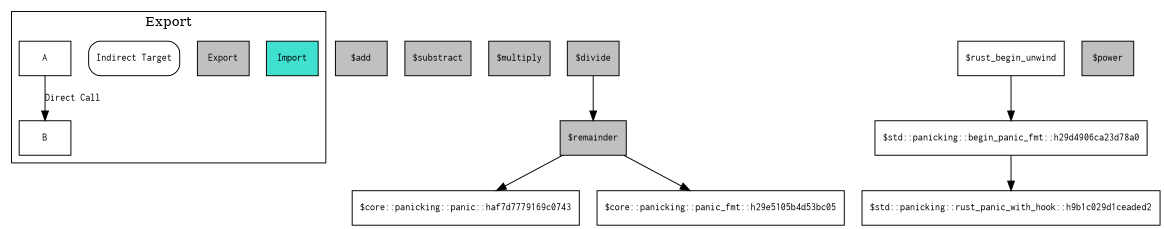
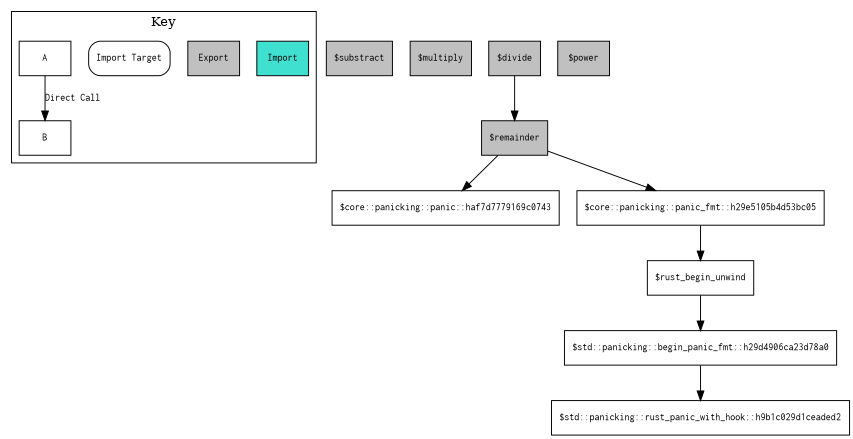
cluster "Export": label "Export" -> "Key"
node "Indirect Target": label "Indirect Target" -> "Import Target"
node "$add": removed
edge "$core::panicking::panic_fmt::h29e5105b4d53bc05" -> "$rust_begin_unwind": added
